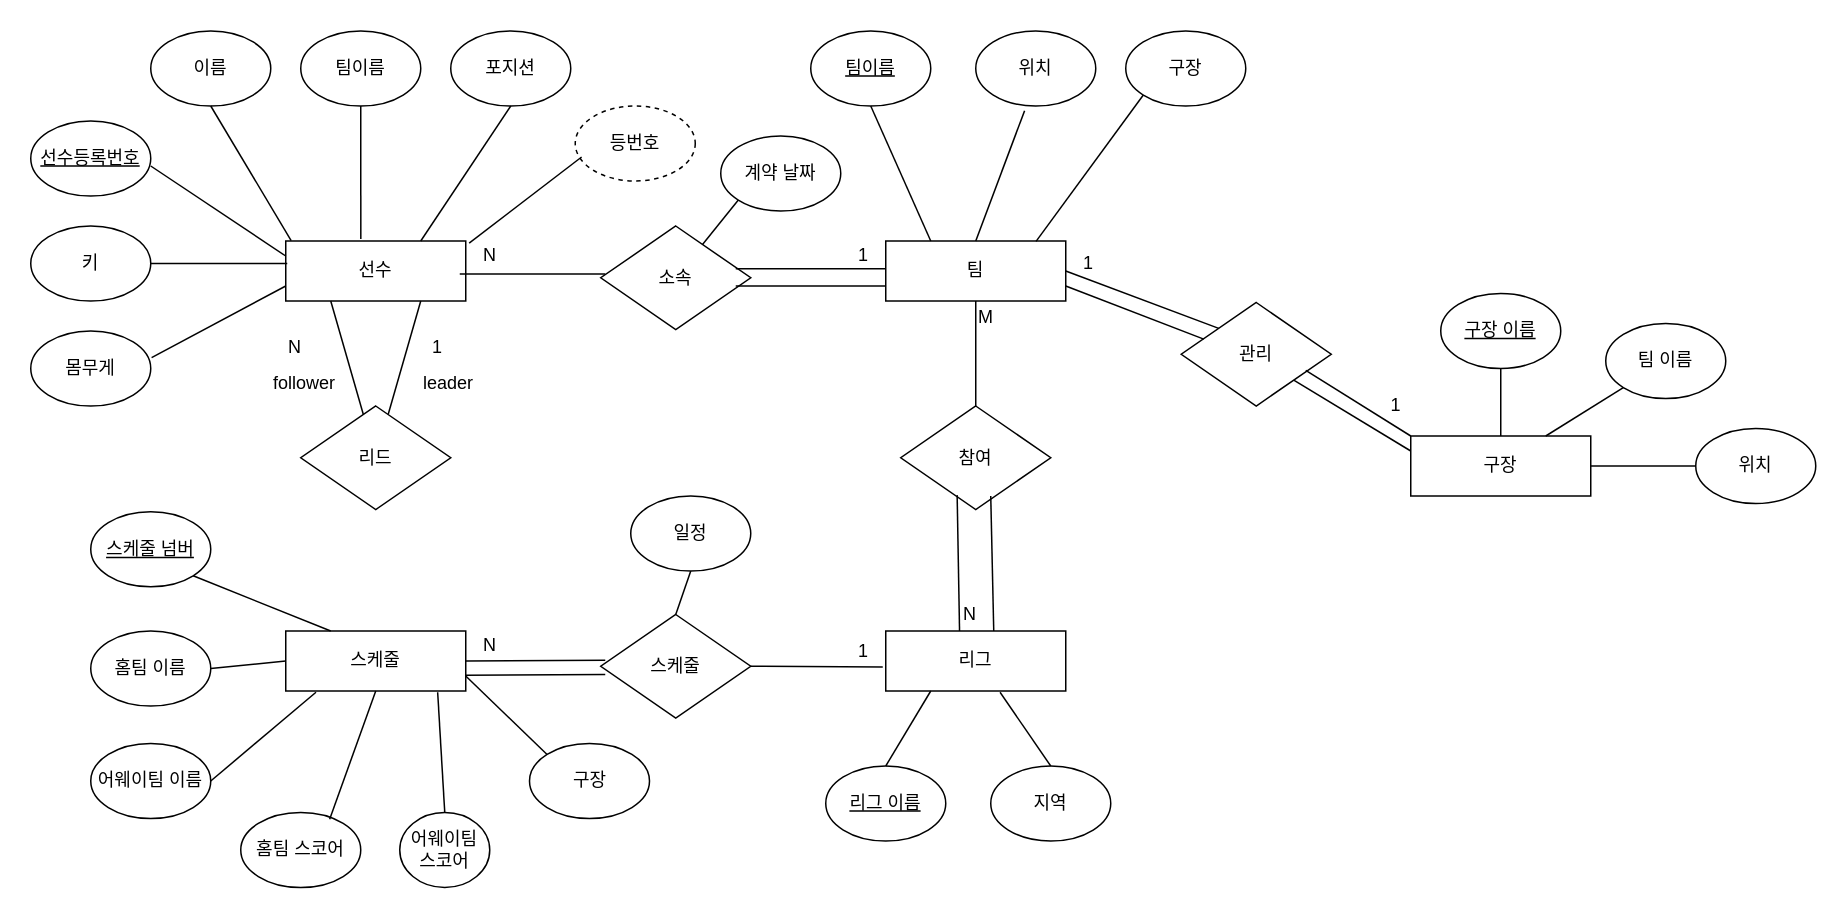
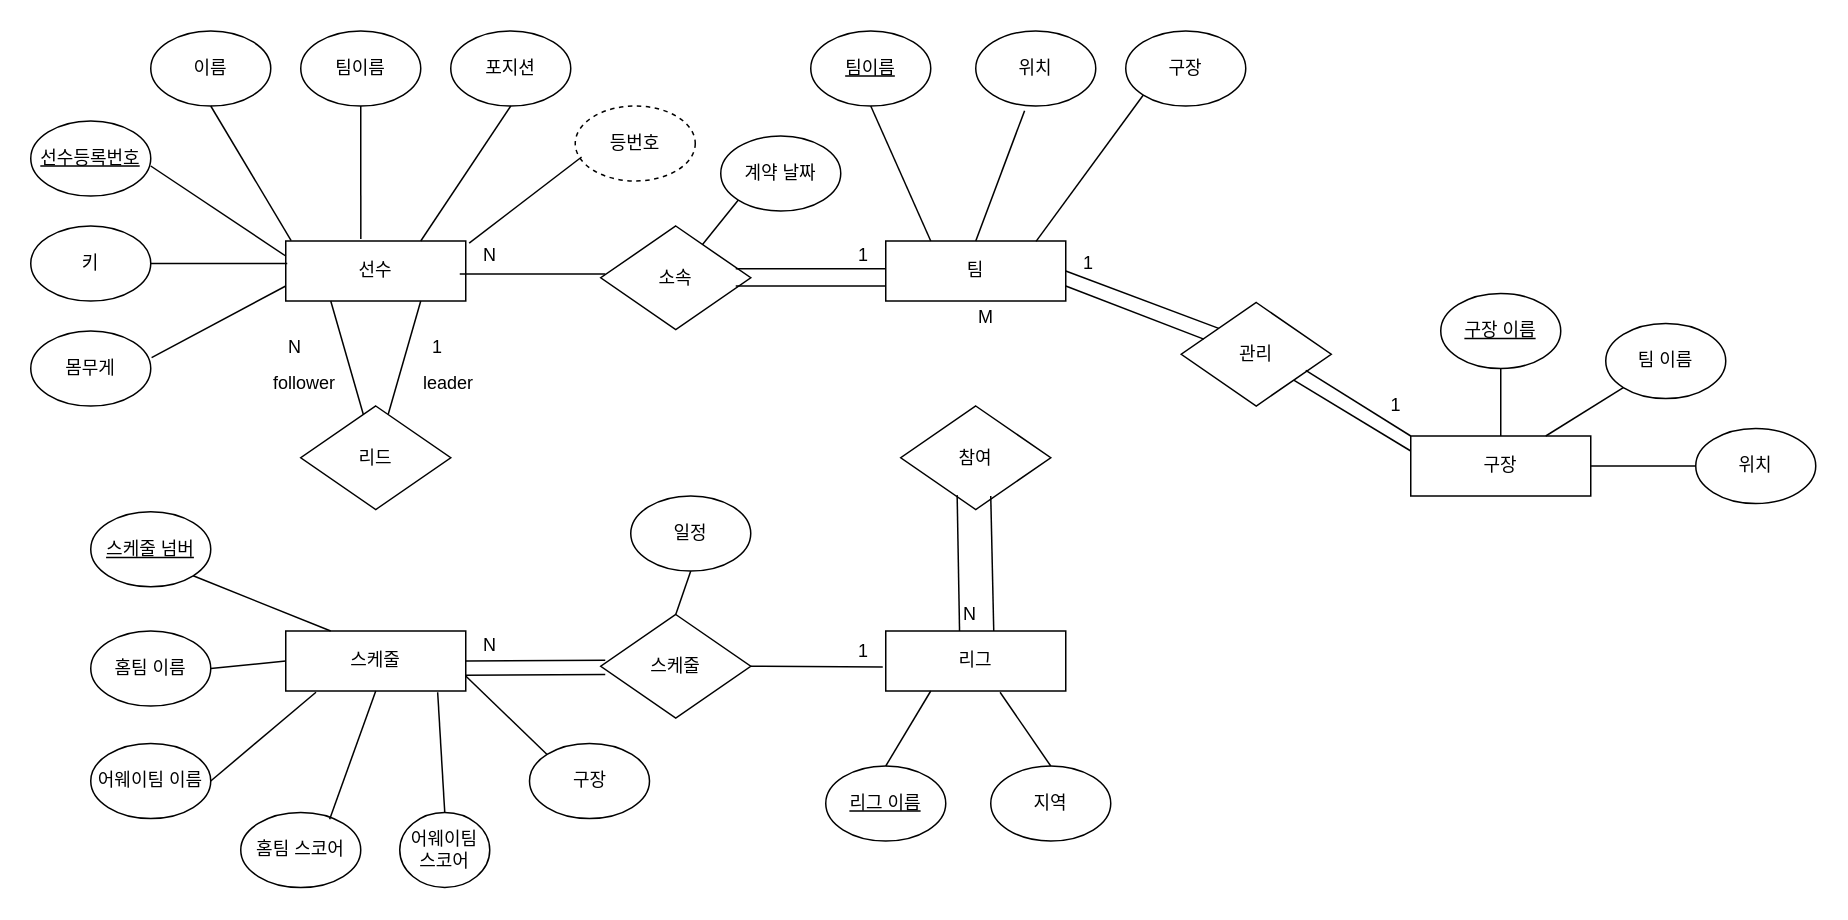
edge "팀" -- "참여": removed
